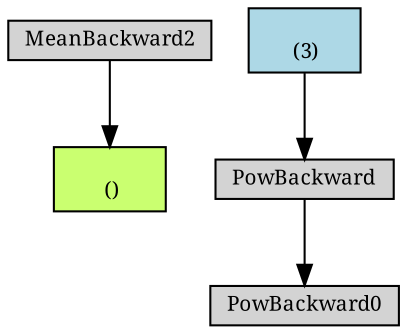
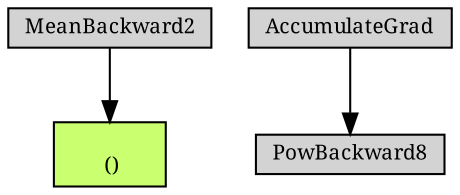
node "(3)": removed
node "PowBackward": label "PowBackward" -> "AccumulateGrad"
node "PowBackward0": label "PowBackward0" -> "PowBackward8"
